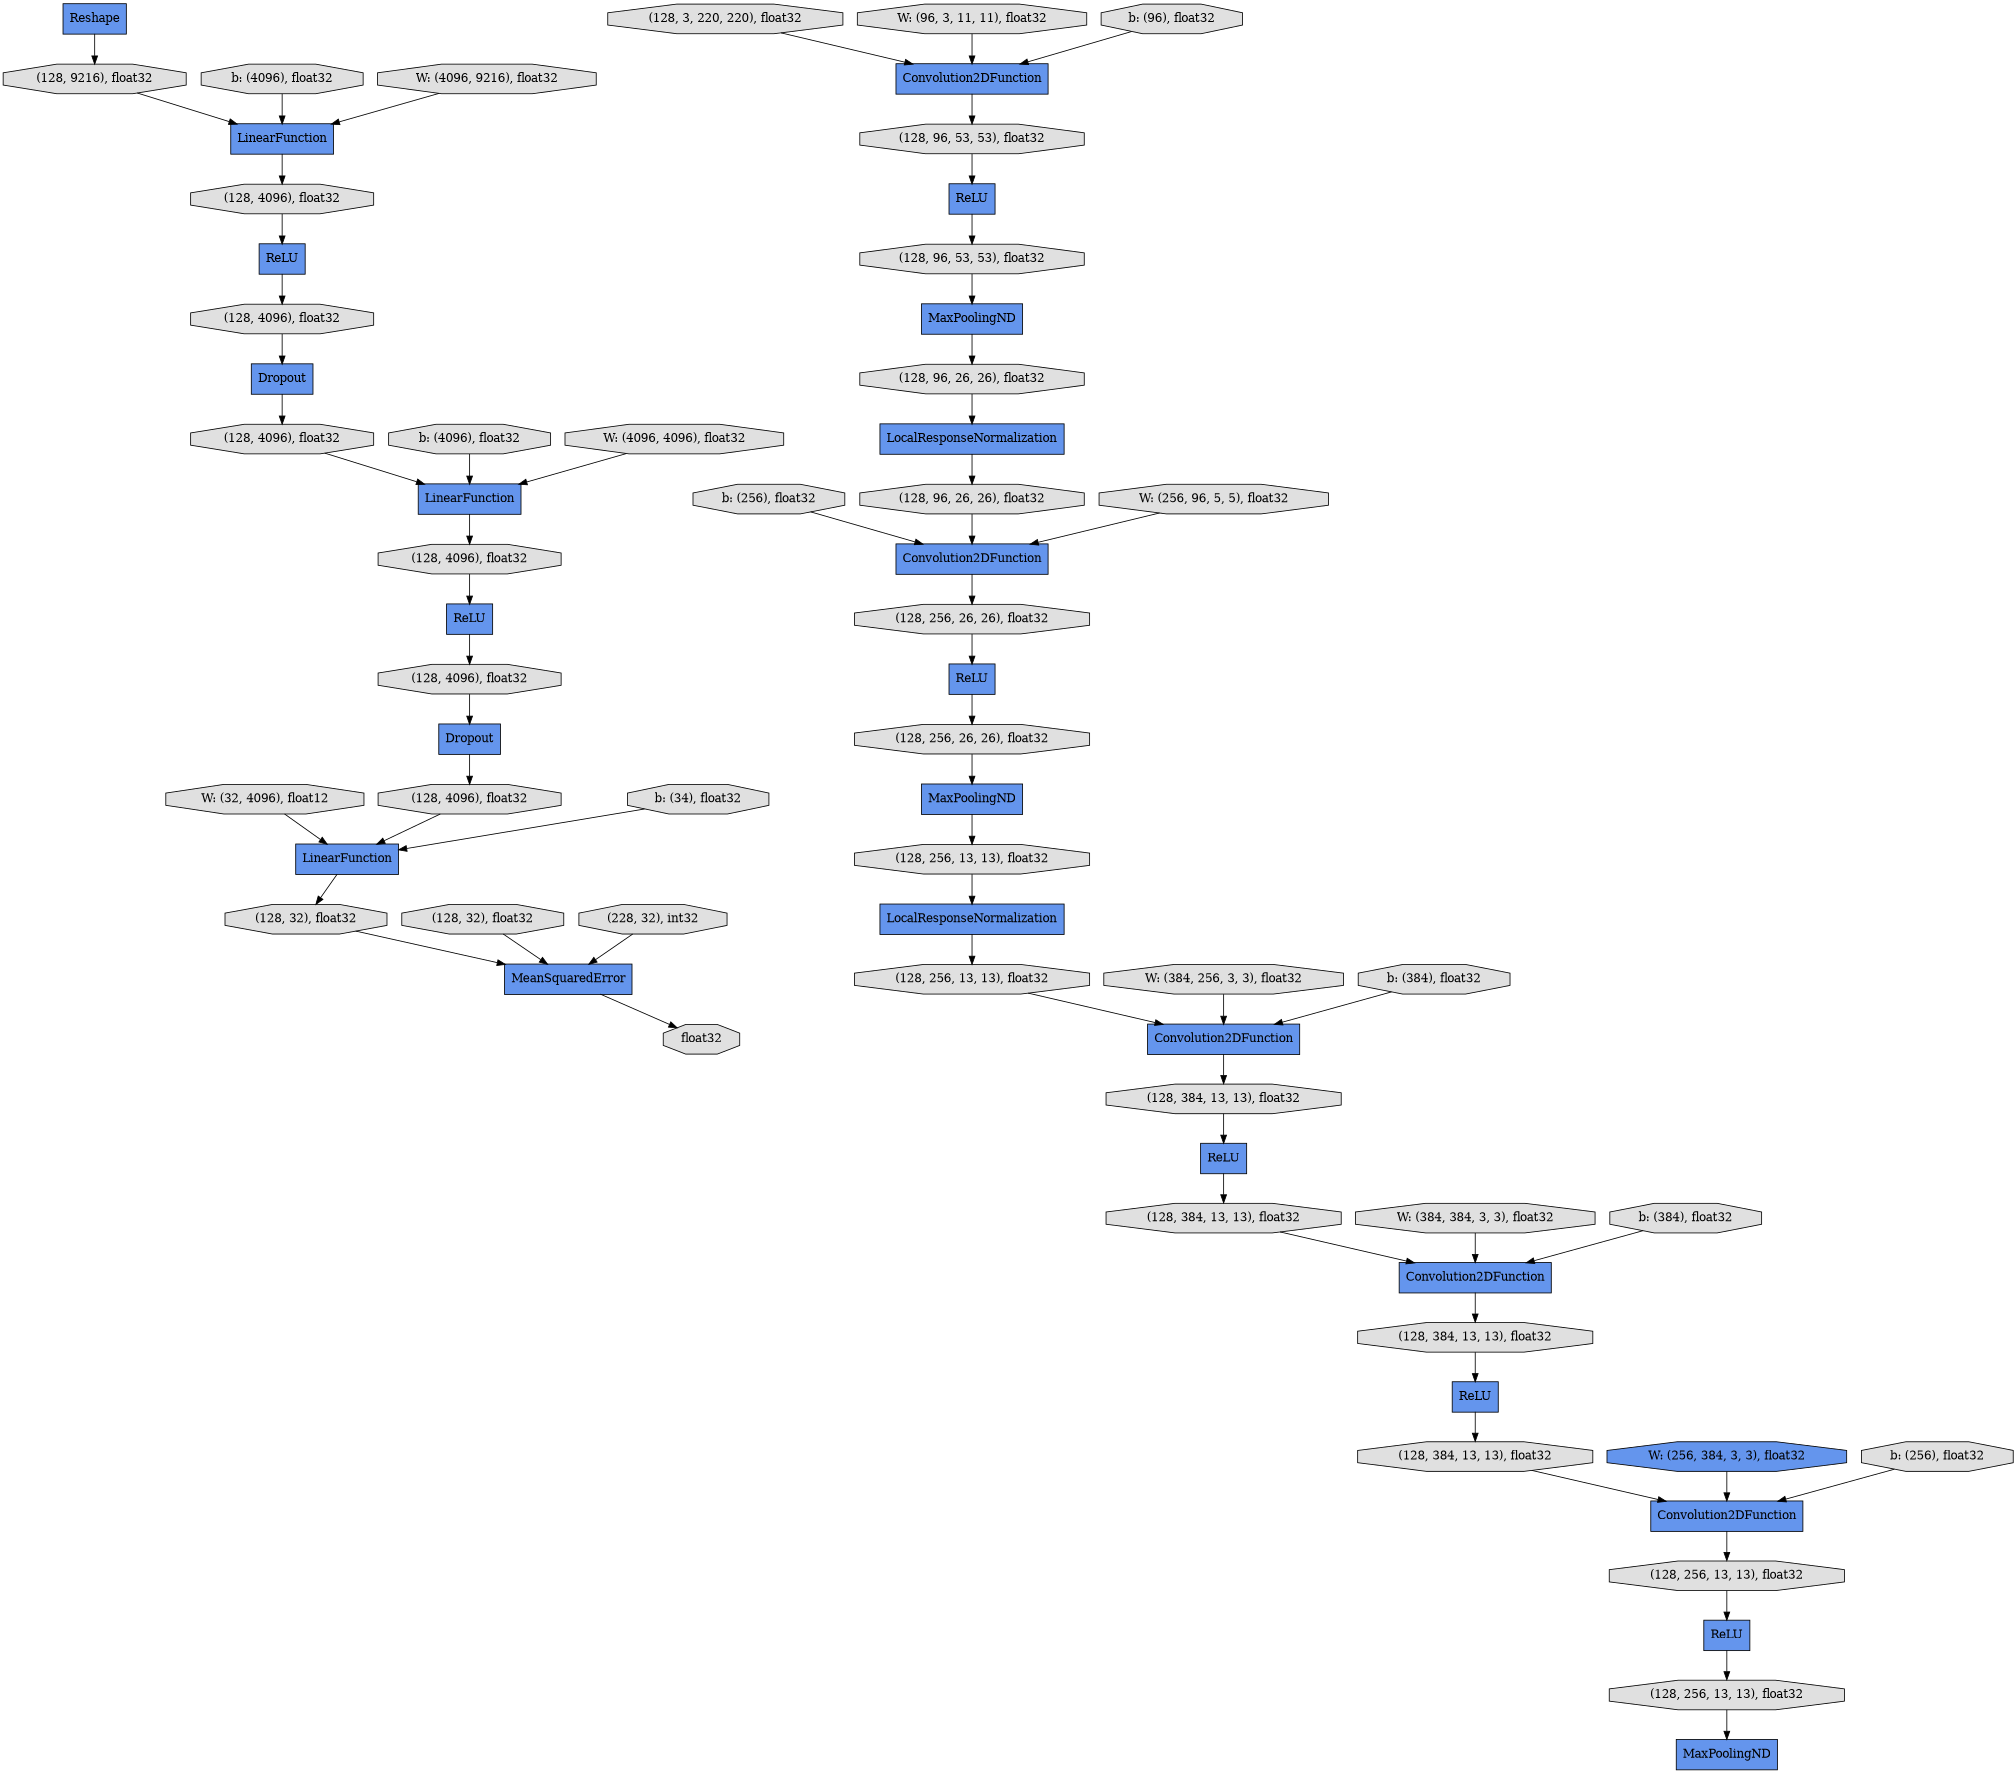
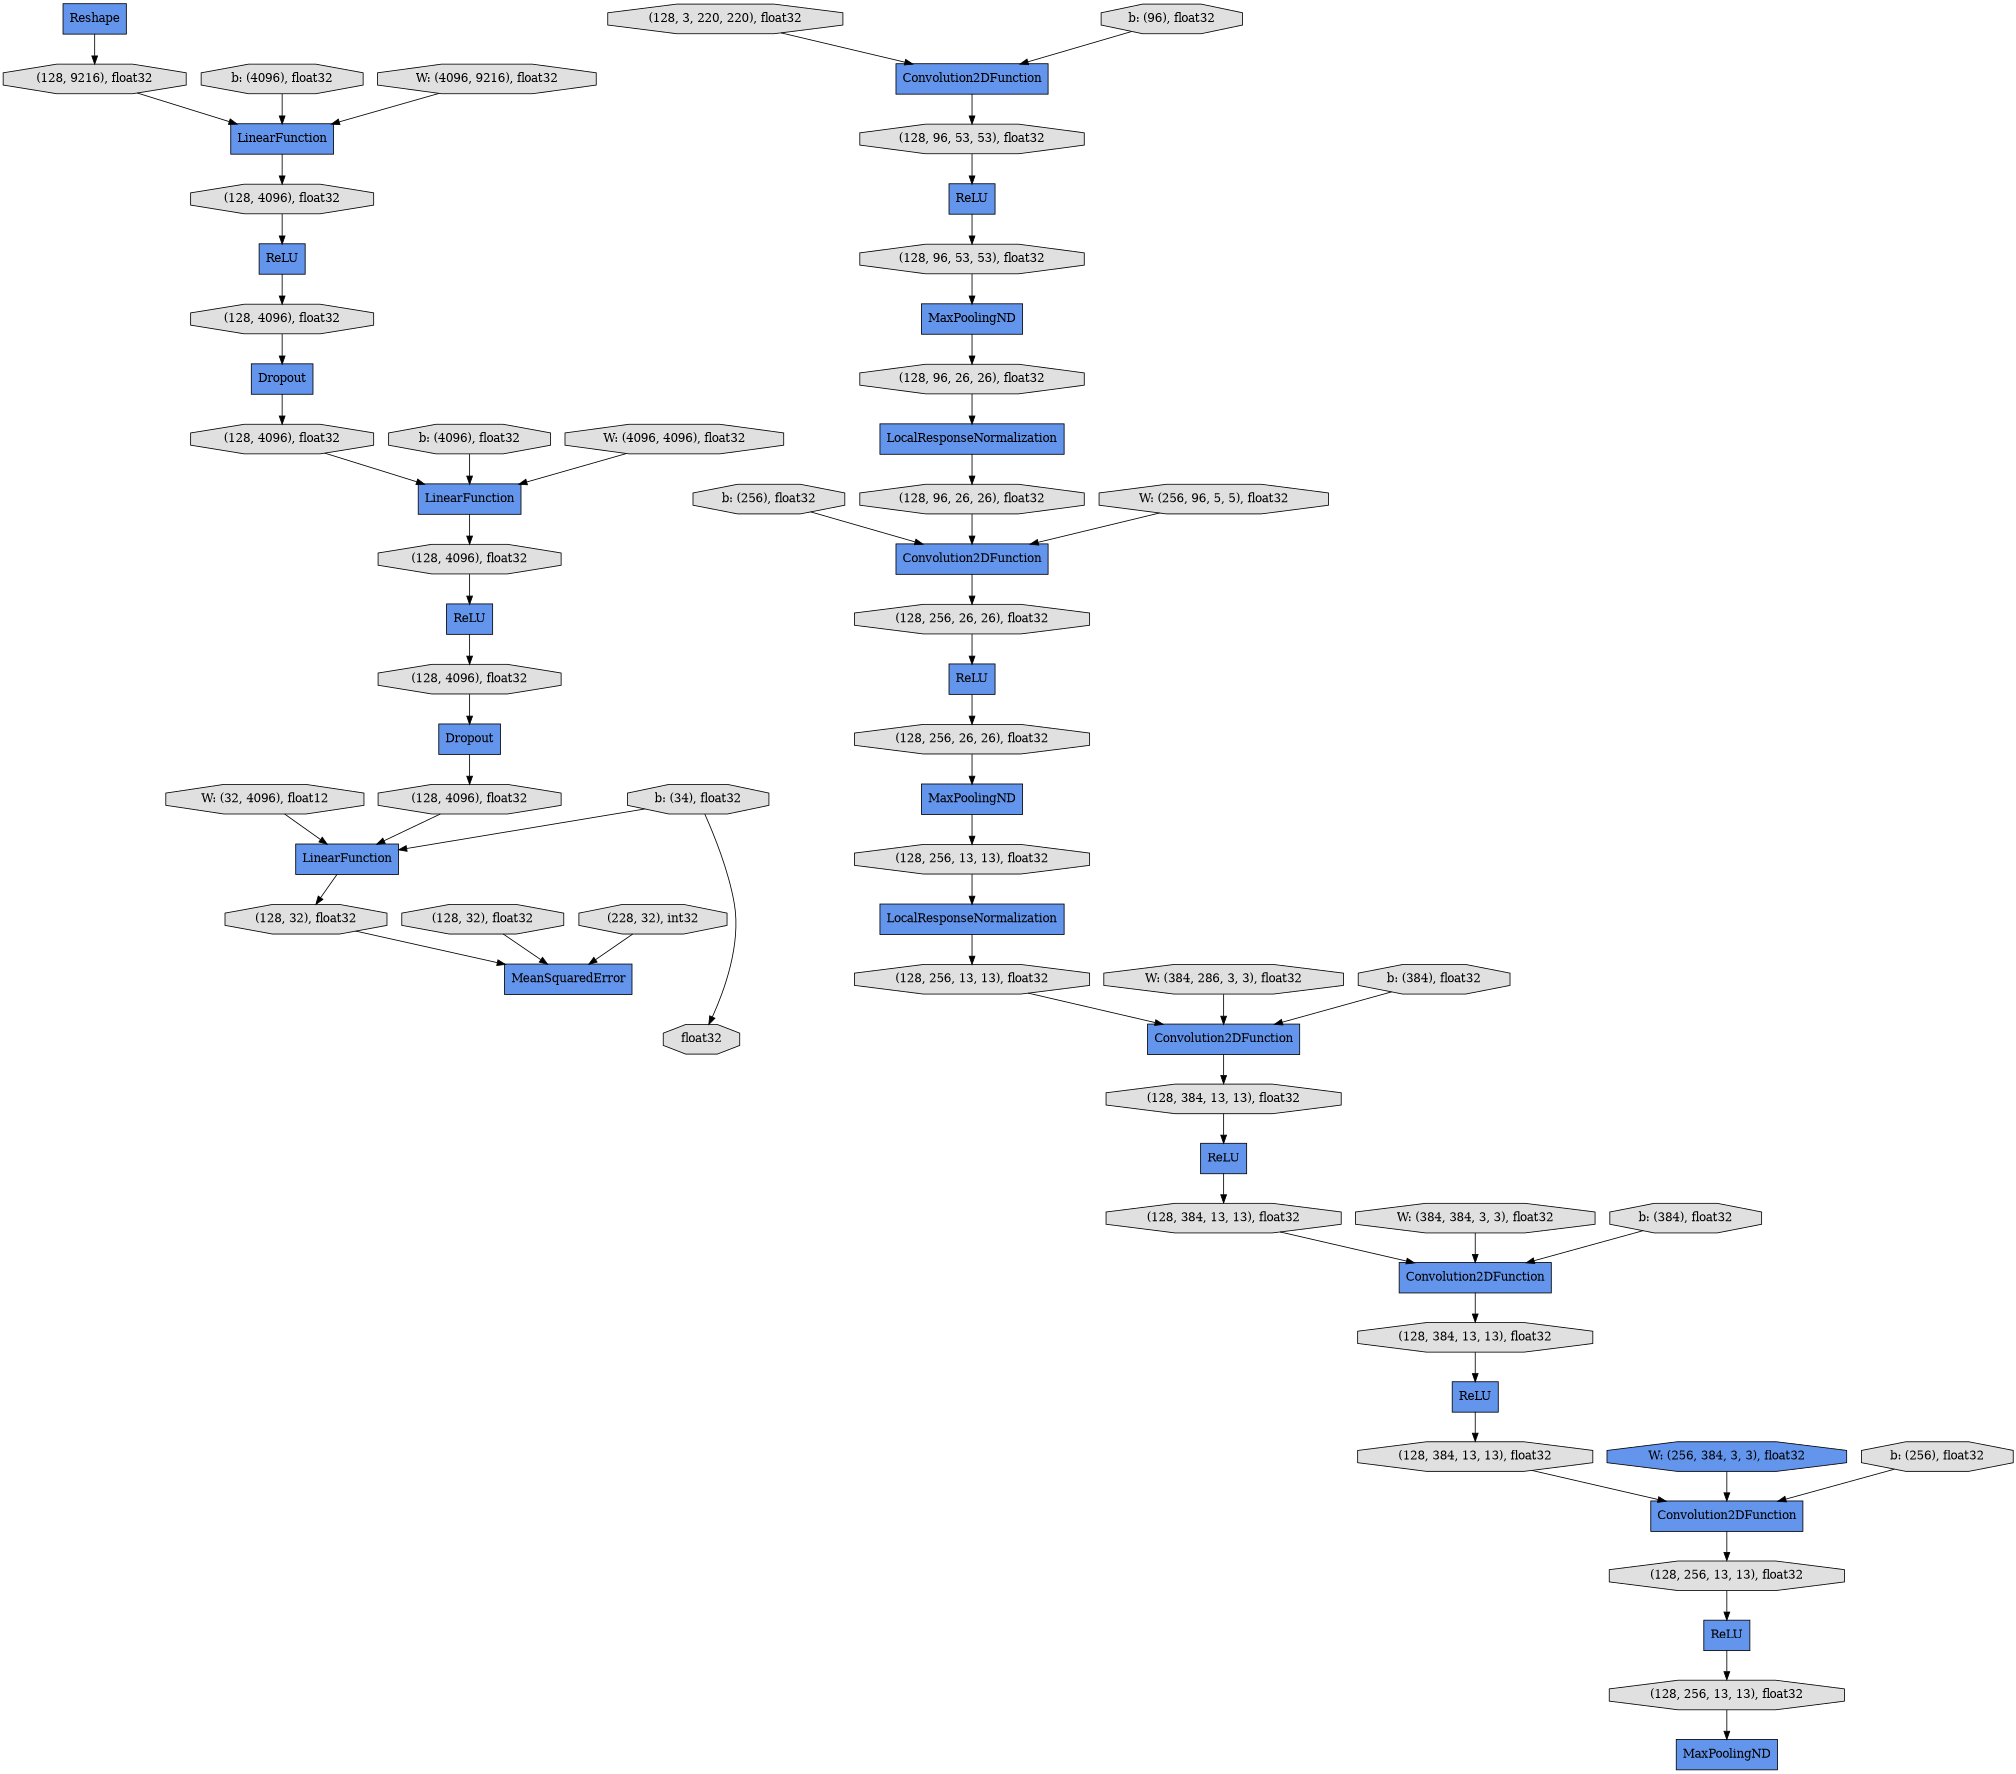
node "W: (96, 3, 11, 11), float32": removed
node "W: (384, 256, 3, 3), float32": label "W: (384, 256, 3, 3), float32" -> "W: (384, 286, 3, 3), float32"
edge "MeanSquaredError" -> "float32": now "b: (34), float32" -> "float32"
